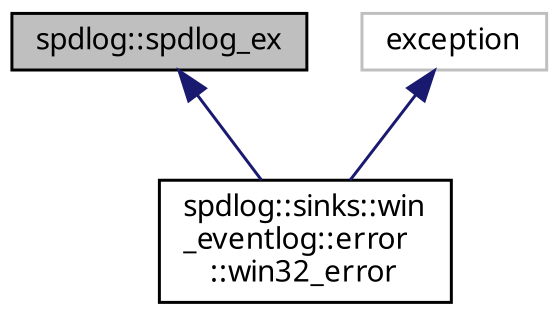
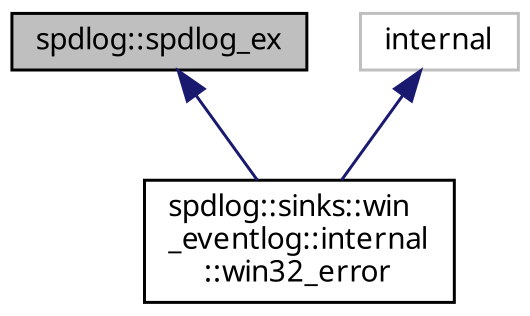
node "exception": label "exception" -> "internal"
node "spdlog::sinks::win _eventlog::error ::win32_error": label "spdlog::sinks::win _eventlog::error ::win32_error" -> "spdlog::sinks::win _eventlog::internal ::win32_error"
